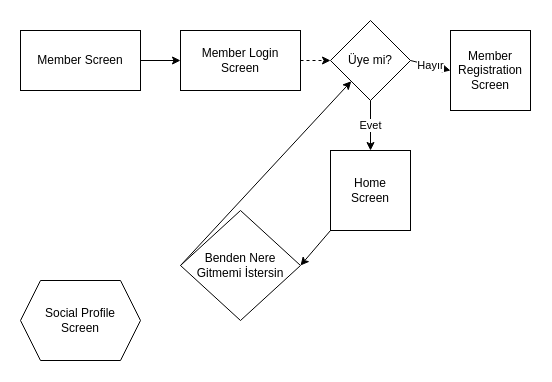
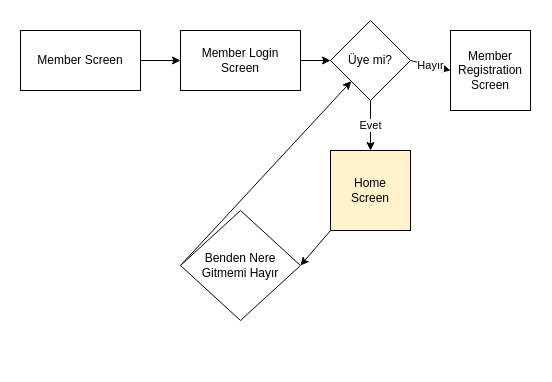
edge "Member Login Screen" -> "Üye mi?": style dashed -> solid
node "Home Screen": fillcolor #ffffff -> #fff2cc
node "Benden Nere Gitmemi İstersin": label "Benden Nere Gitmemi İstersin" -> "Benden Nere Gitmemi Hayır"
node "Social Profile Screen": removed
